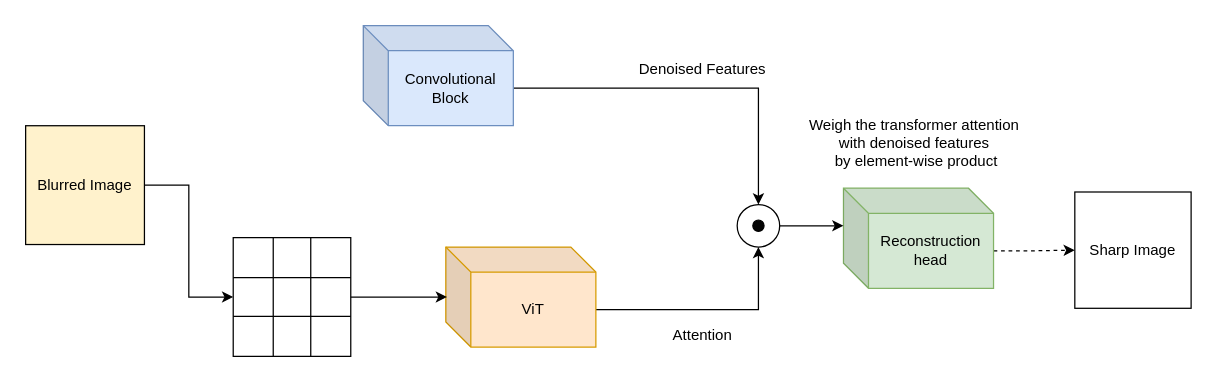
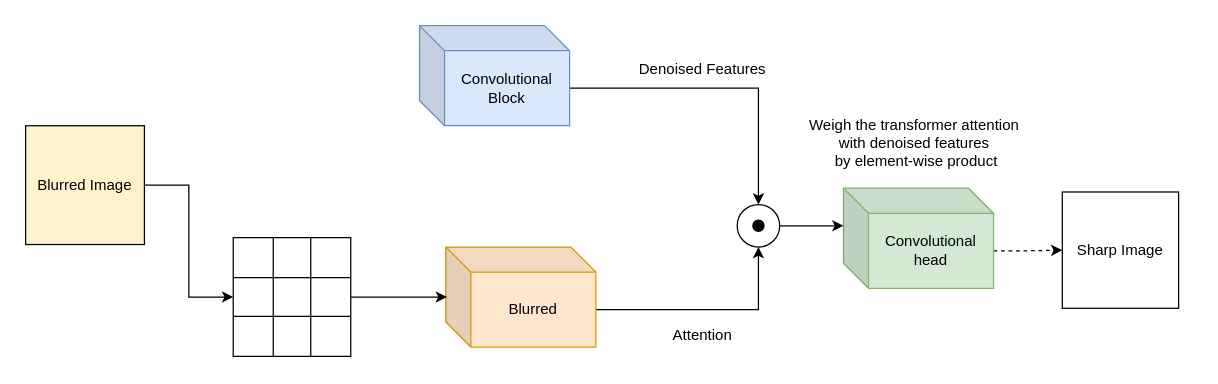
node "Convolutional Block": moved (438, 76) -> (494, 76)
node "Sharp Image": moved (1133, 250) -> (1120, 250)
node "Reconstruction head": label "Reconstruction head" -> "Convolutional head"
node "ViT": label "ViT" -> "Blurred"
